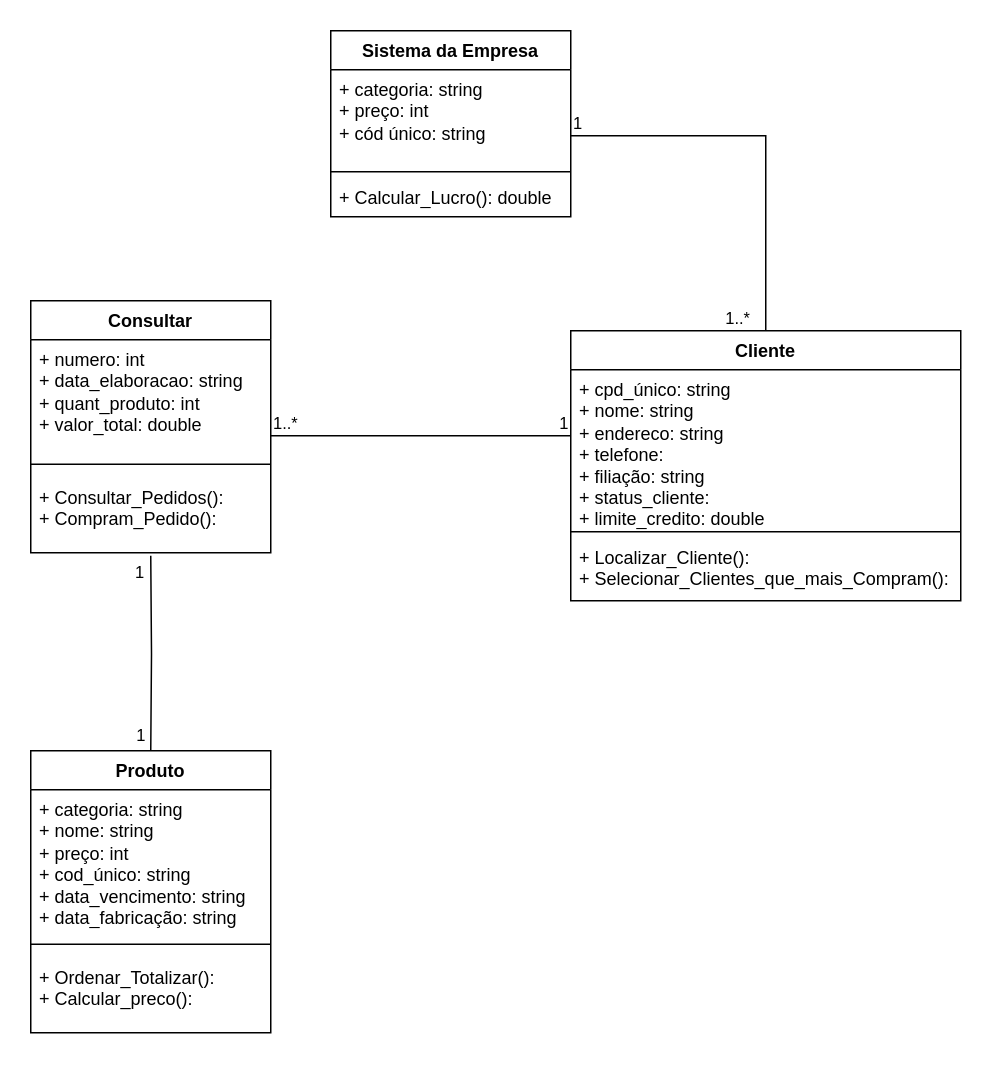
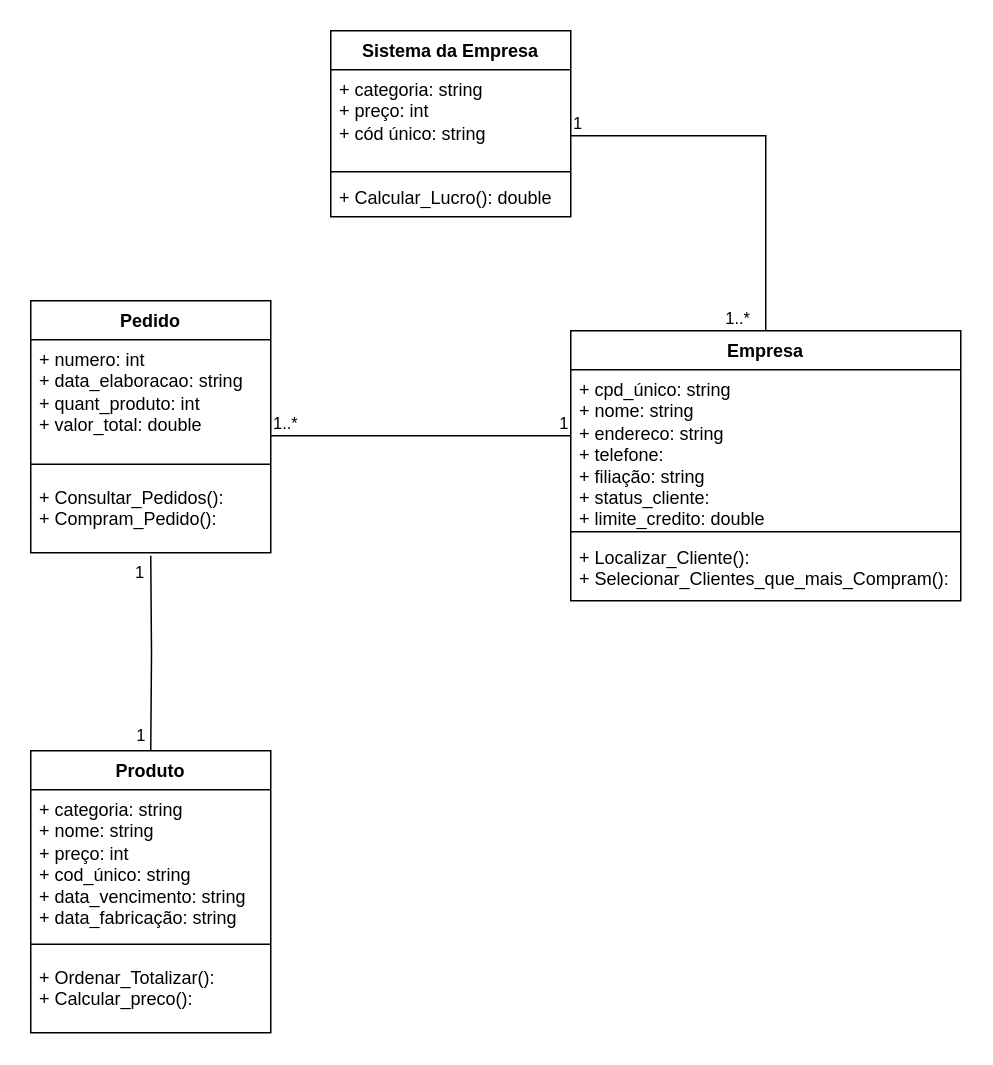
node "Consultar": label "Consultar" -> "Pedido"
node "Cliente": label "Cliente" -> "Empresa"
